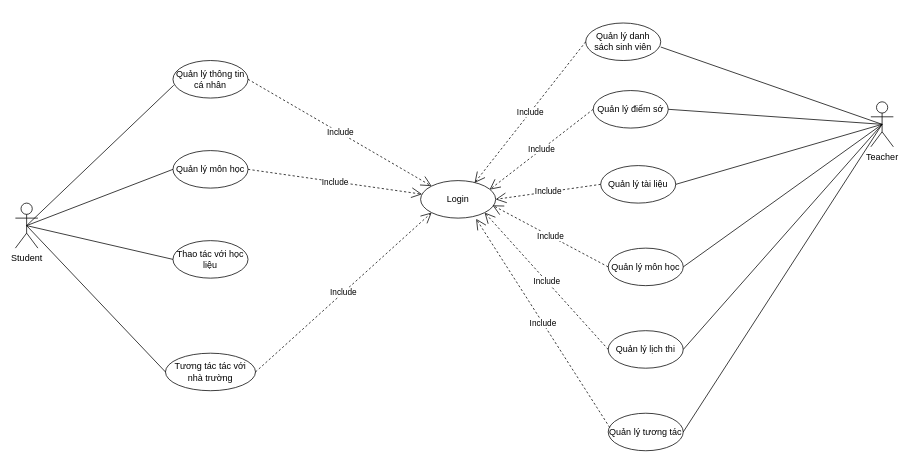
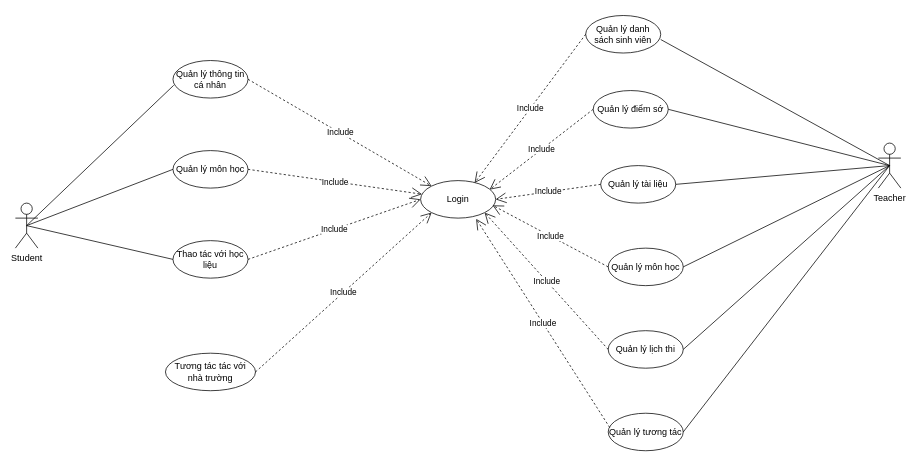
node "Quản lý danh sách sinh viên": moved (623, 42) -> (623, 34)
node "Teacher": moved (882, 124) -> (889, 165)
edge "Thao tác với học liệu" -> "Login": added, label "Include"
edge "Student" -- "Tương tác tác với nhà trường": removed
